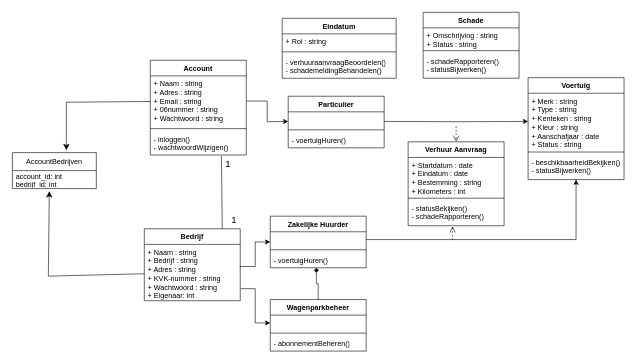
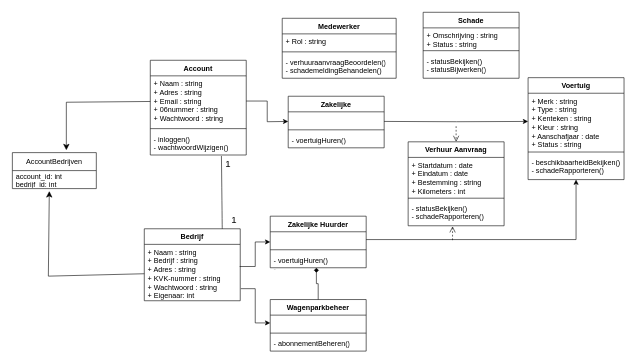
node "Eindatum": label "Eindatum" -> "Medewerker"
node "- schadeRapporteren() - statusBijwerken()": label "- schadeRapporteren() - statusBijwerken()" -> "- statusBekijken() - statusBijwerken()"
node "Particulier": label "Particulier" -> "Zakelijke"
node "- beschikbaarheidBekijken() - statusBijwerken()": label "- beschikbaarheidBekijken() - statusBijwerken()" -> "- beschikbaarheidBekijken() - schadeRapporteren()"
